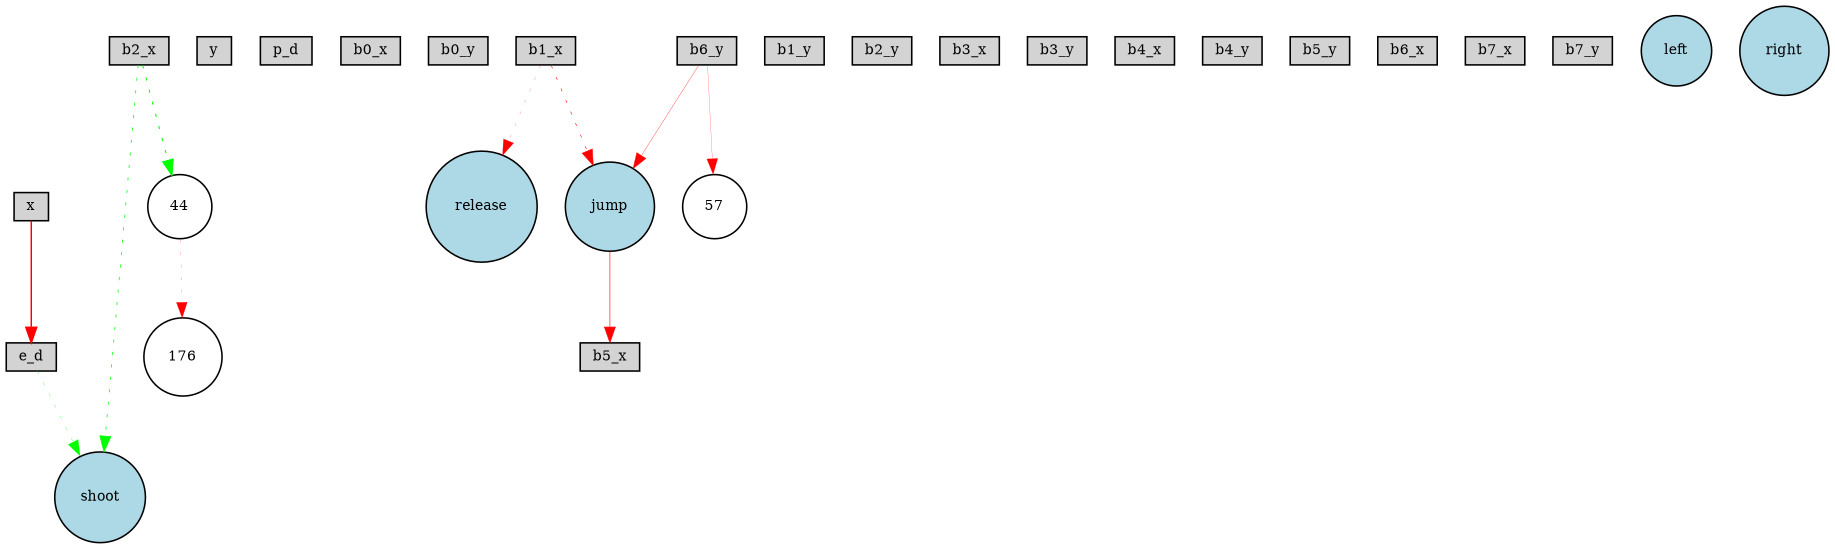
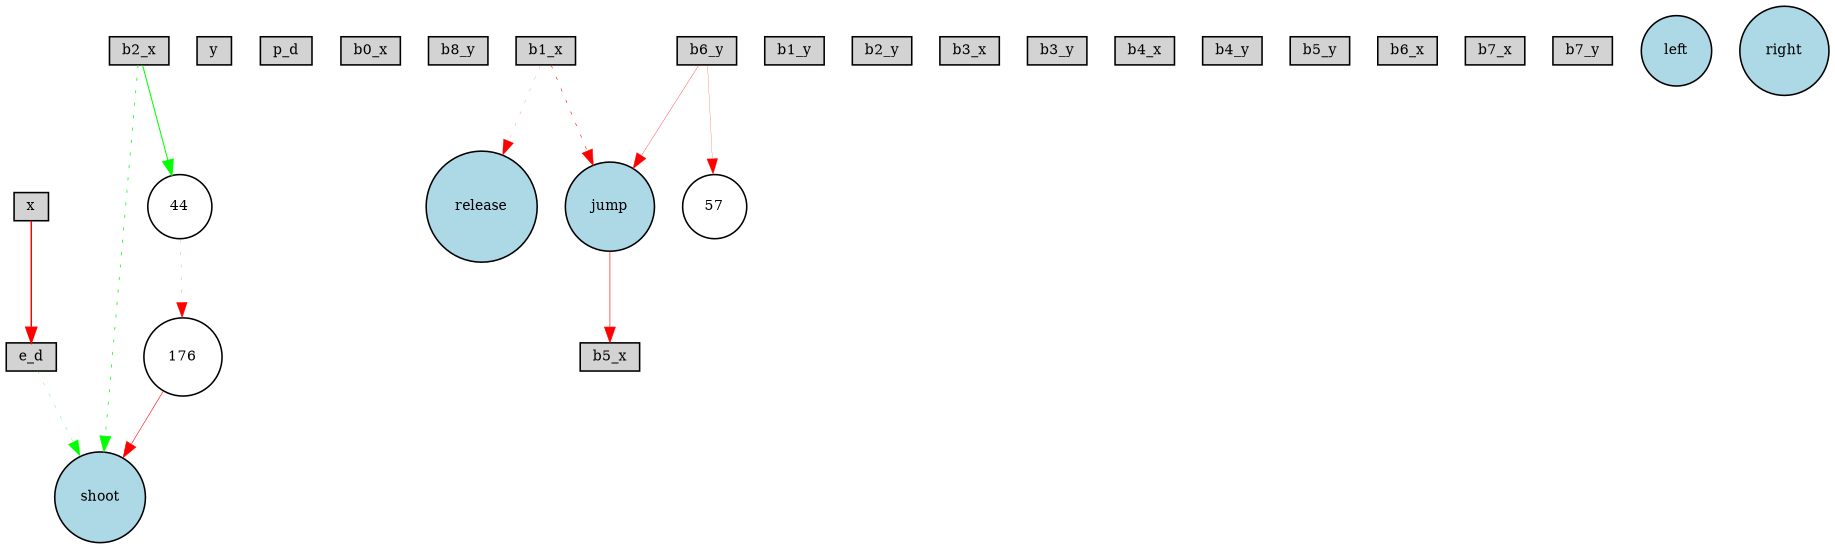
node "b0_y": label "b0_y" -> "b8_y"
edge "b2_x" -> "44": style dotted -> solid
edge "176" -> "shoot": added
